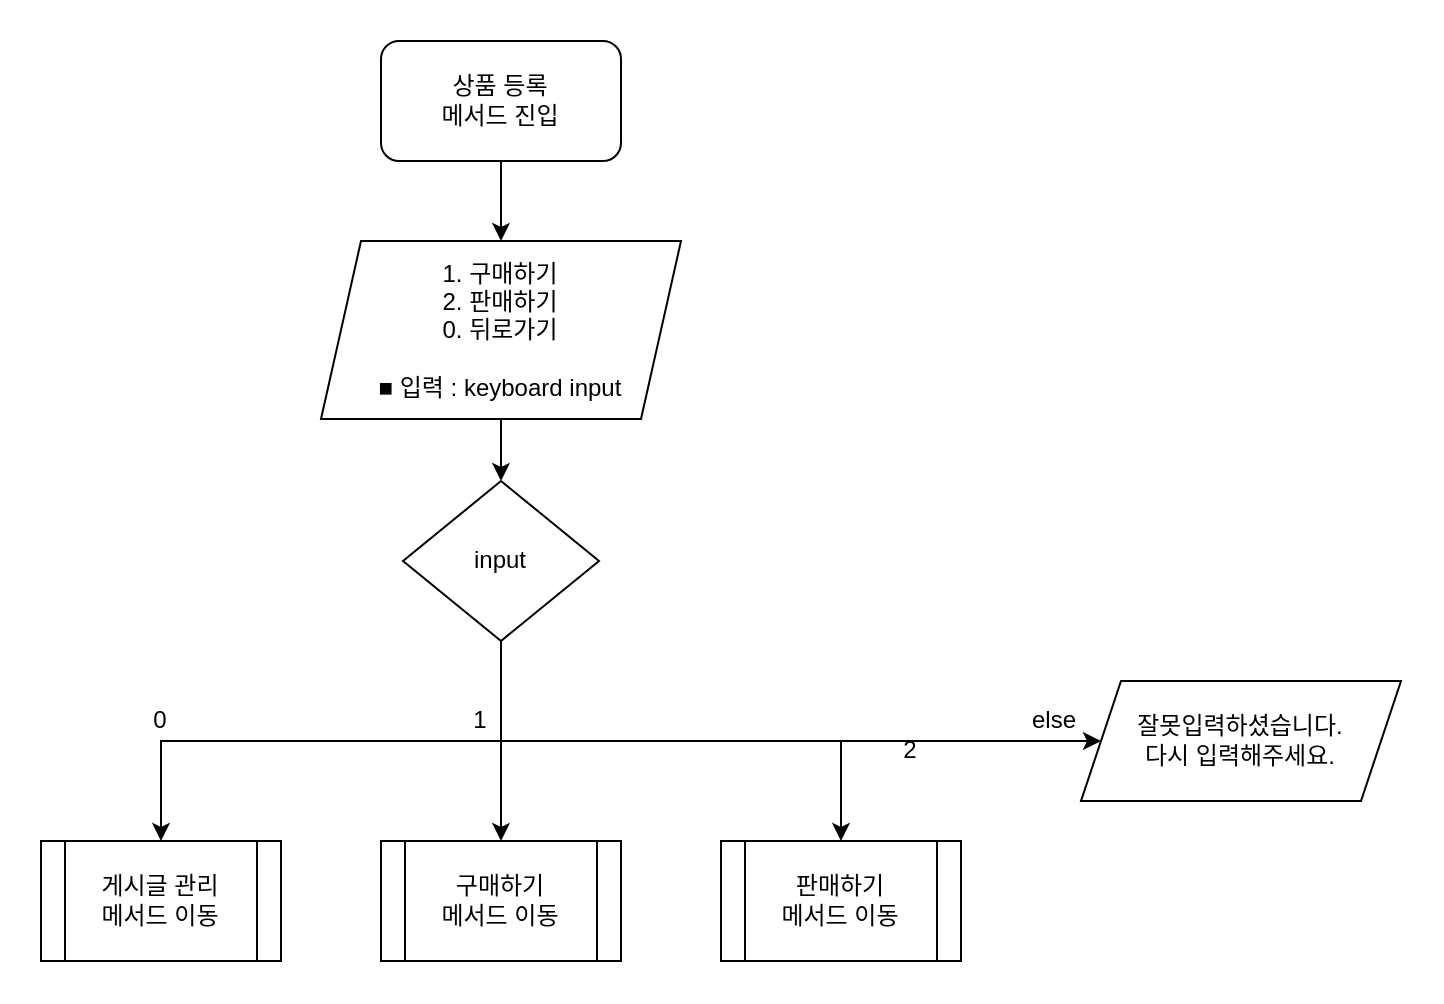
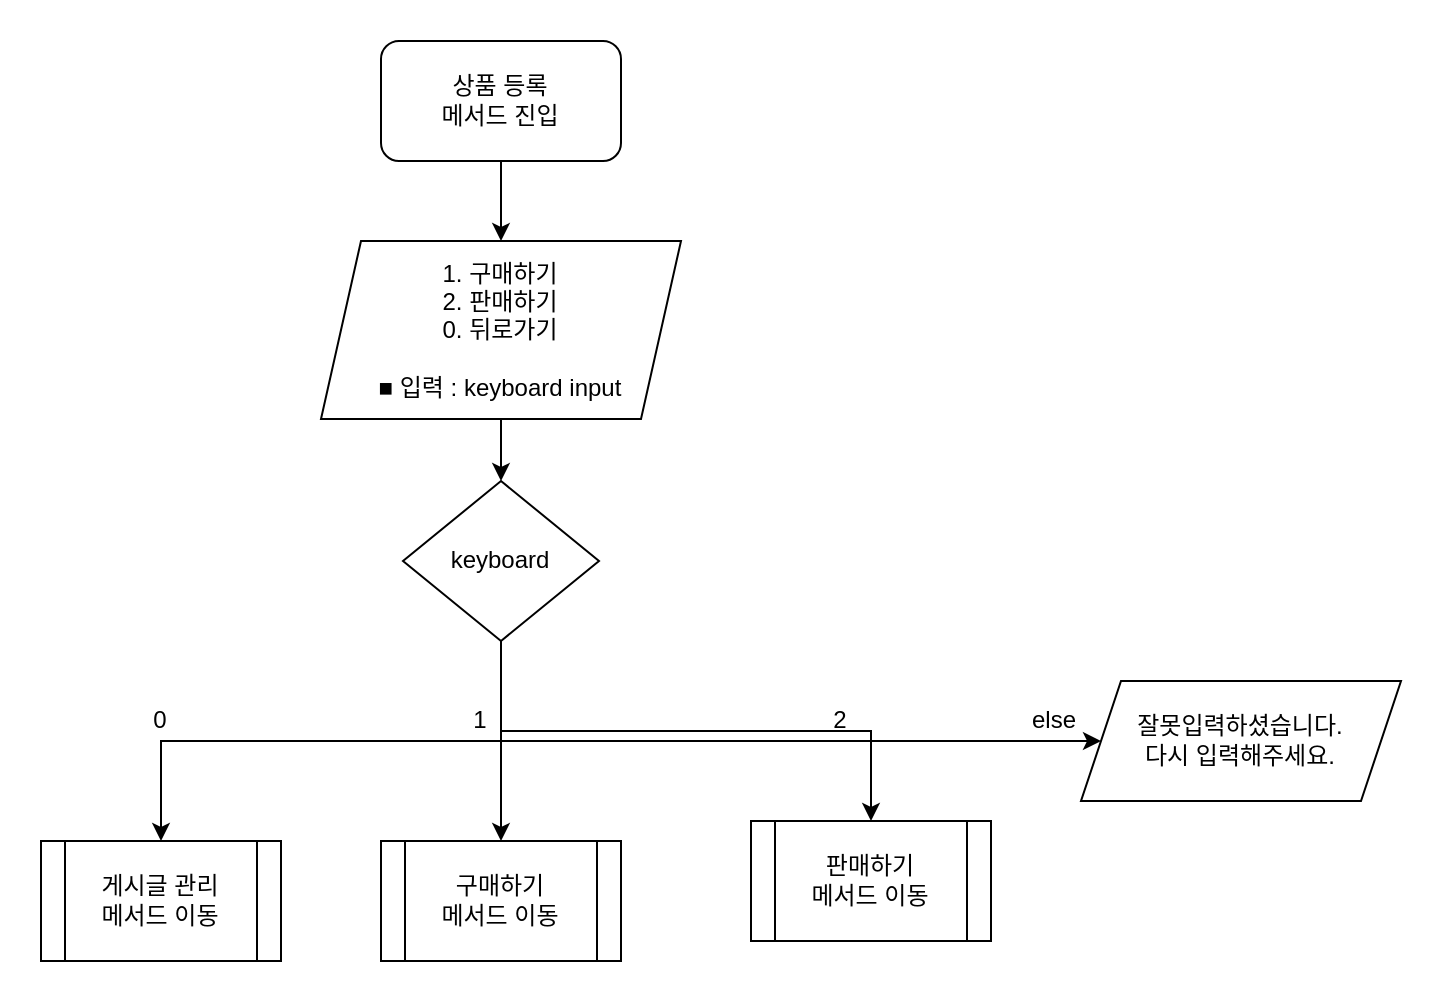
node "input": label "input" -> "keyboard"
node "2": moved (911, 751) -> (841, 721)
node "판매하기 메서드 이동": moved (841, 901) -> (871, 881)
